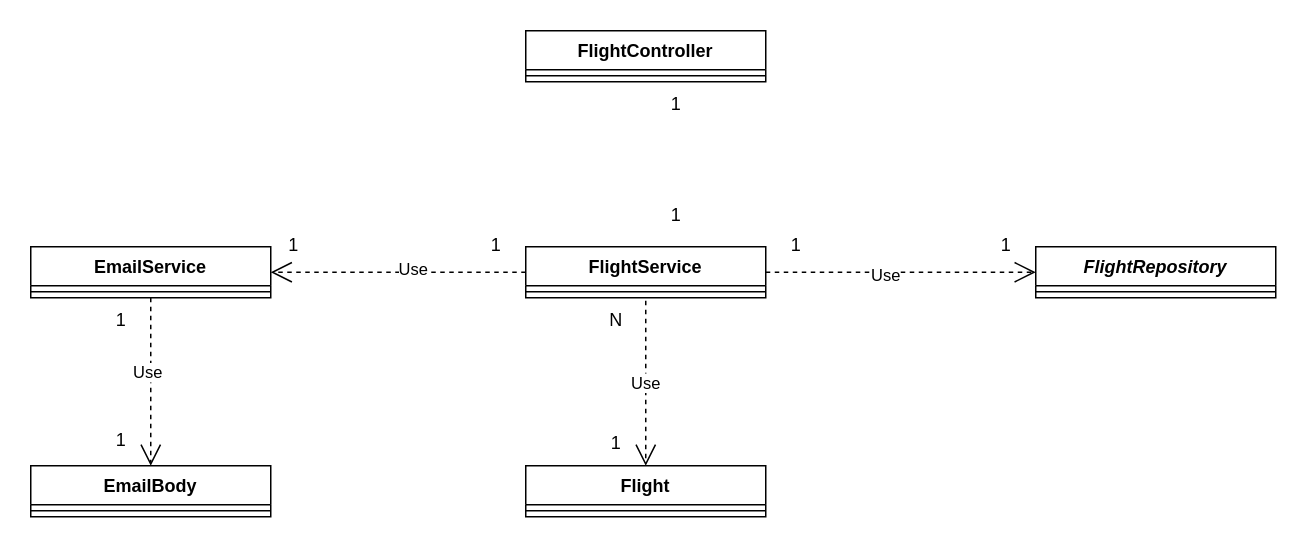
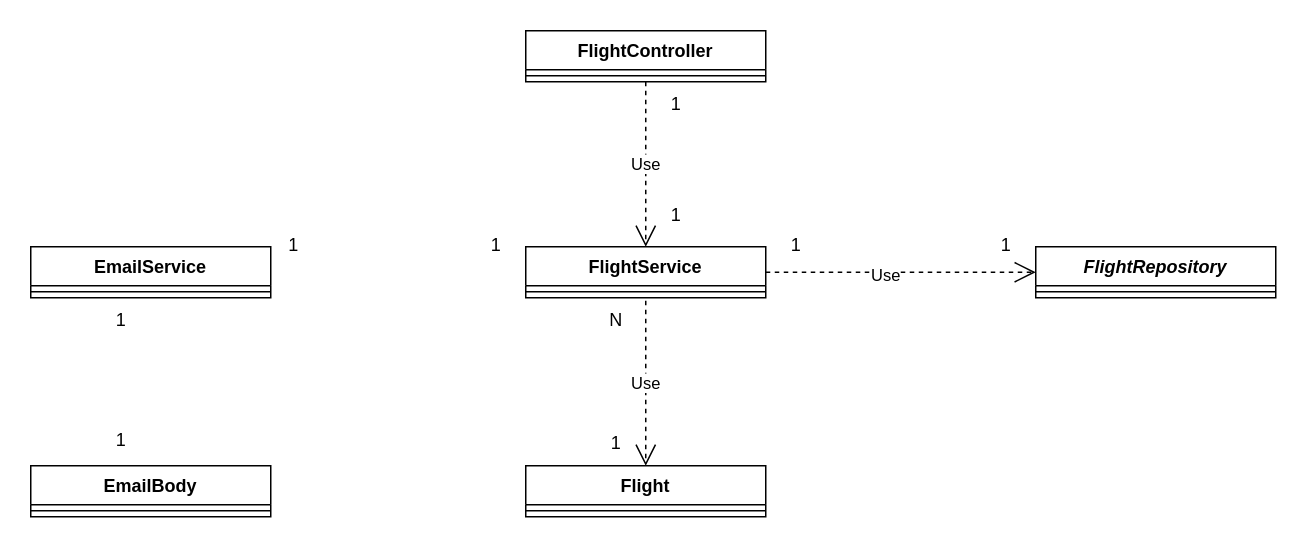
edge "FlightController" -> "FlightService": added, label "Use"
edge "FlightService" -> "EmailService": removed, label "Use"
edge "EmailService" -> "EmailBody": removed, label "Use"
